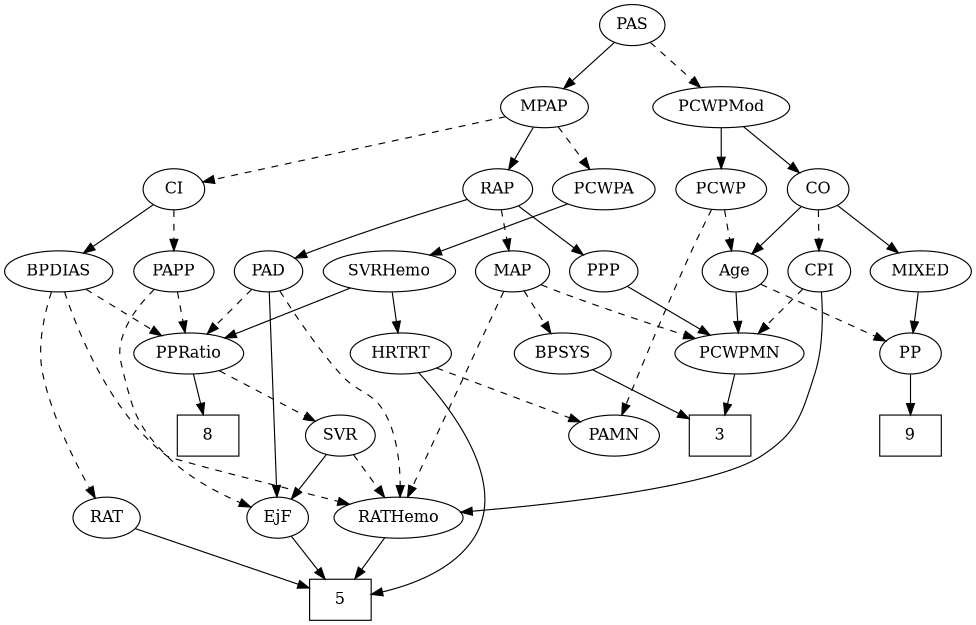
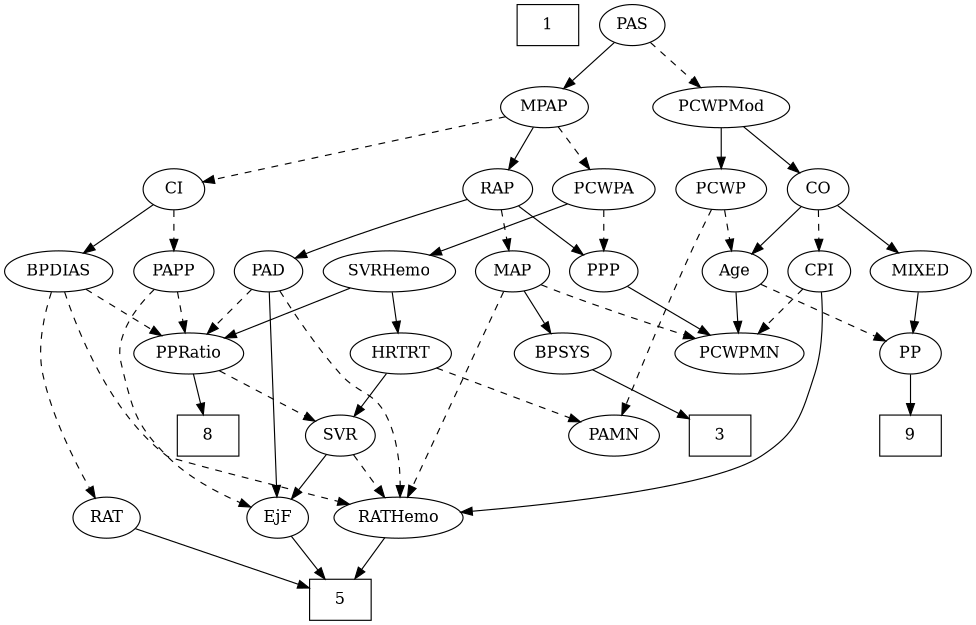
node "1": added
edge "PCWPA" -> "PPP": added
edge "MAP" -> "BPSYS": style dashed -> solid
edge "PCWPMN" -> "3": removed
edge "HRTRT" -> "5": now "HRTRT" -> "SVR"
